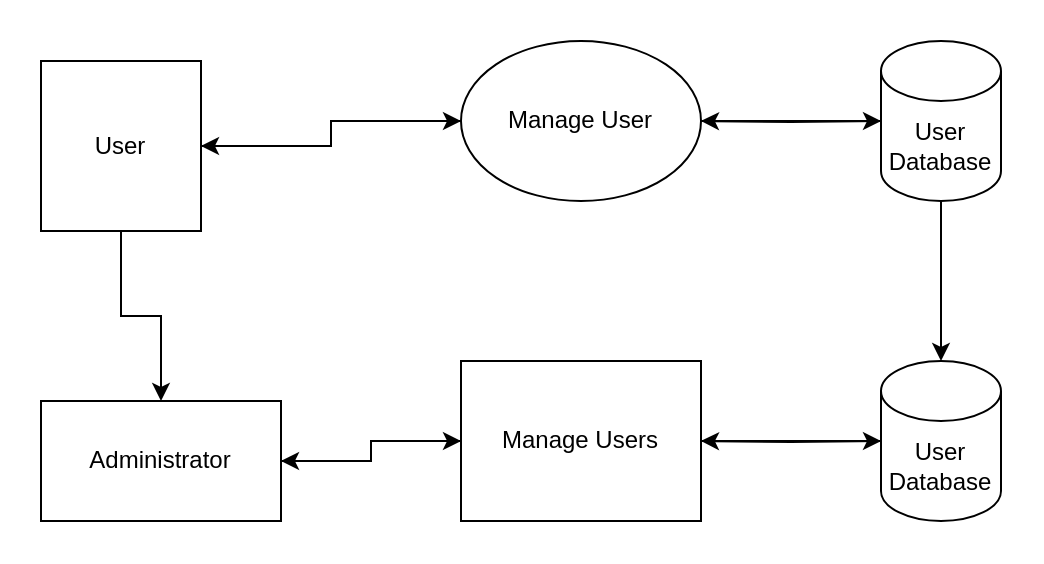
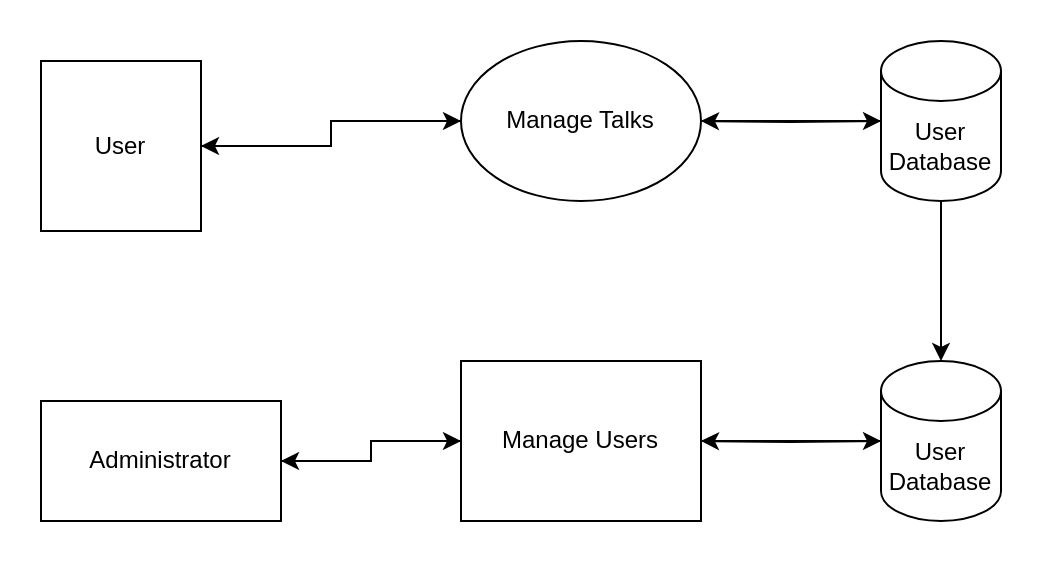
node "Manage User": label "Manage User" -> "Manage Talks"
edge "User" -> "Administrator": removed
